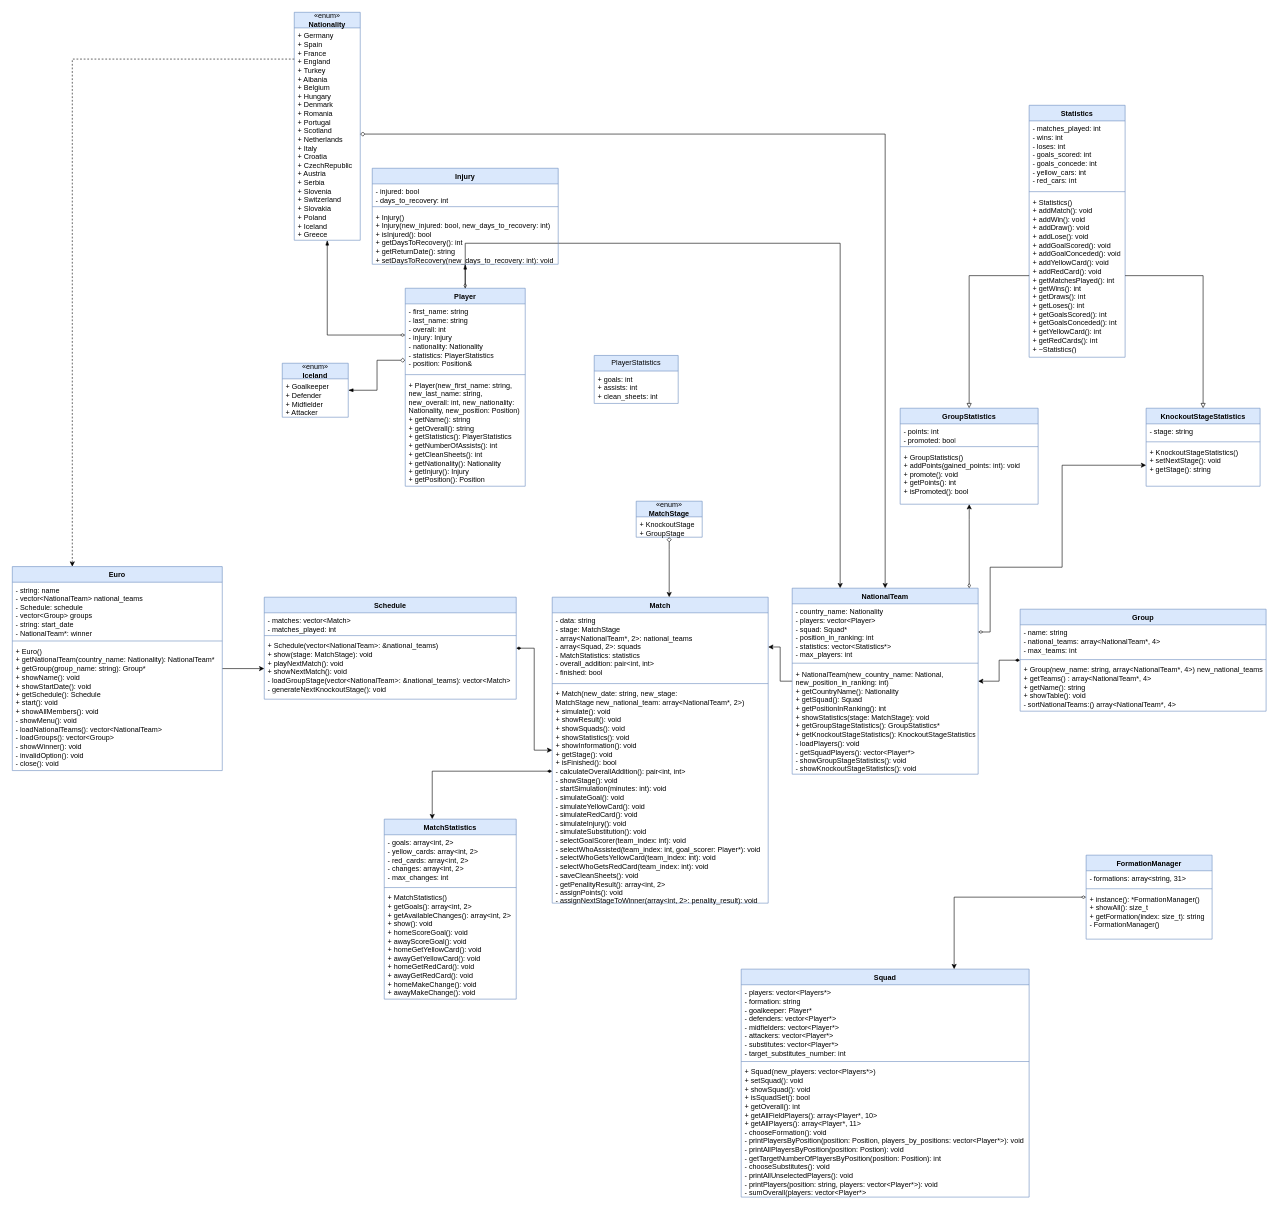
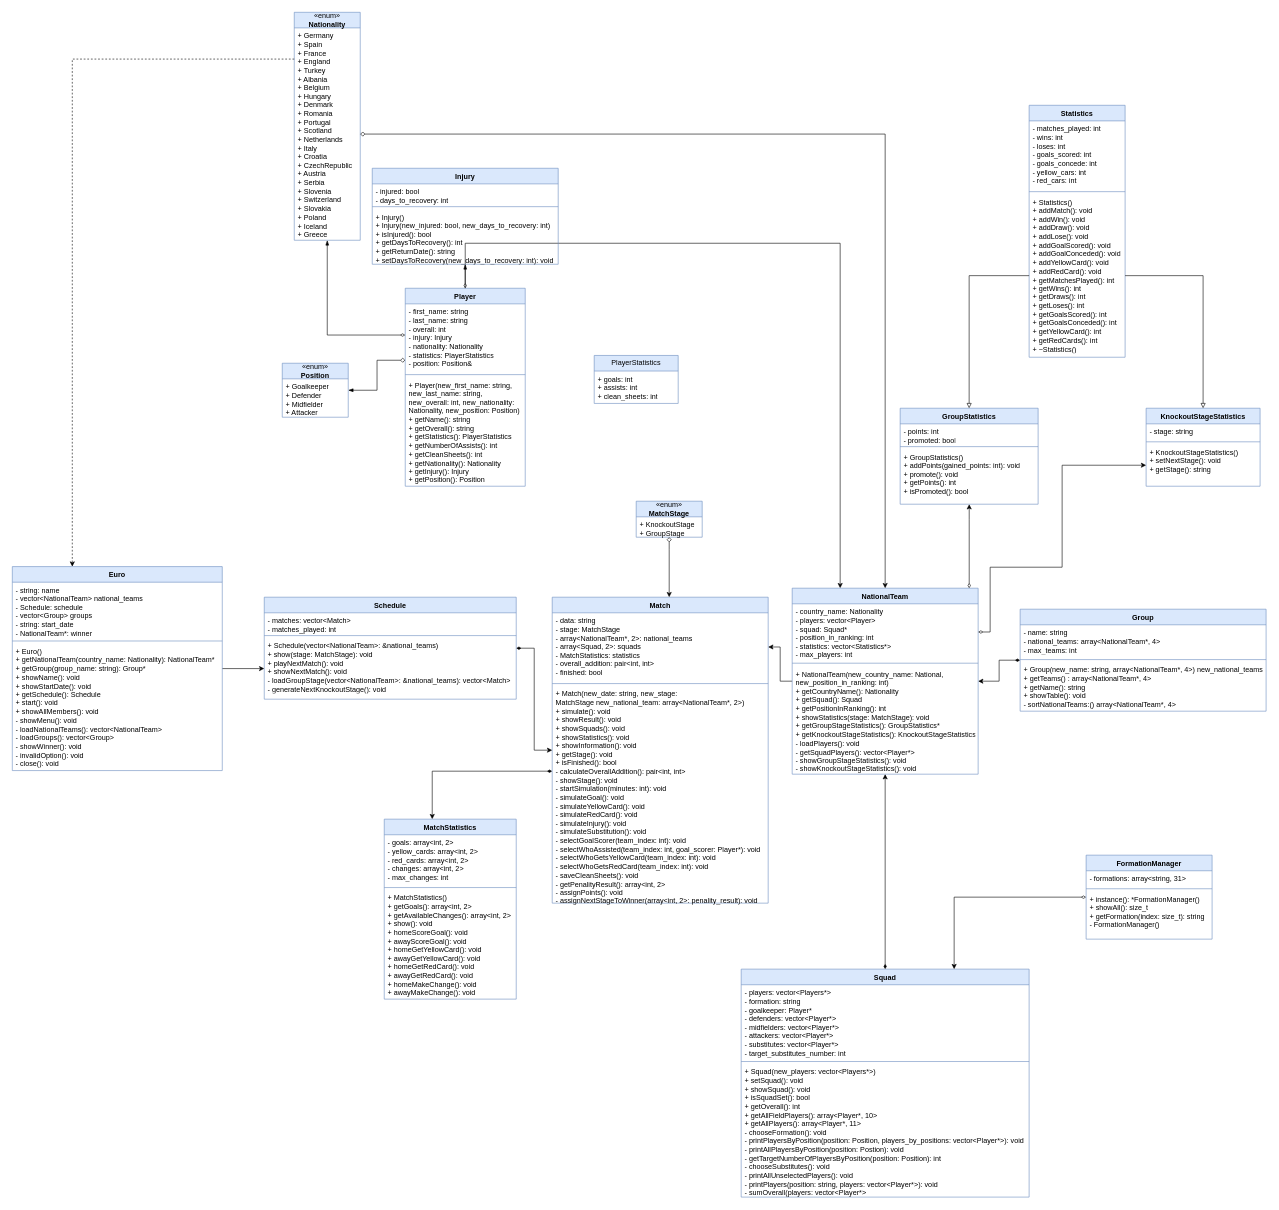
node "«enum» Iceland": label "«enum» Iceland" -> "«enum» Position"
edge "NationalTeam" -- "Squad": added
